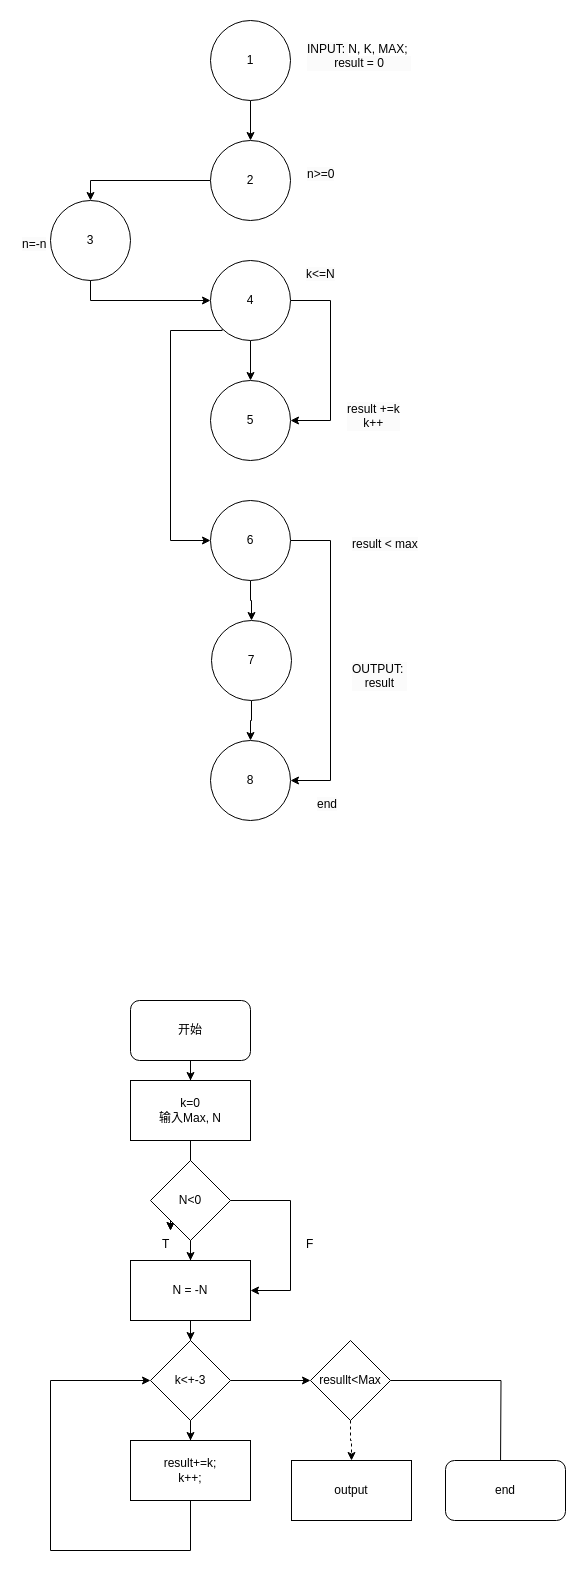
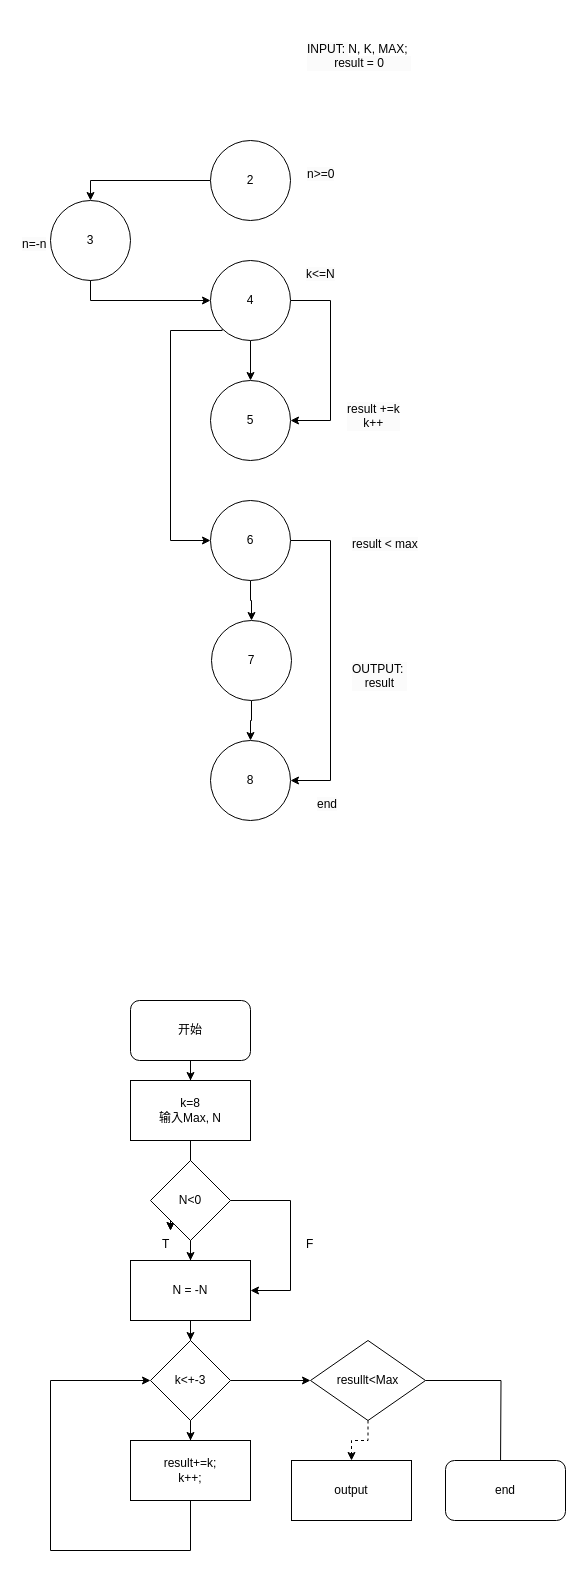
node "1": removed
edge "1" -> "2": removed
node "k=0 输入Max, N": label "k=0 输入Max, N" -> "k=8 输入Max, N"
node "resullt<Max": size 80x80 -> 115x80
